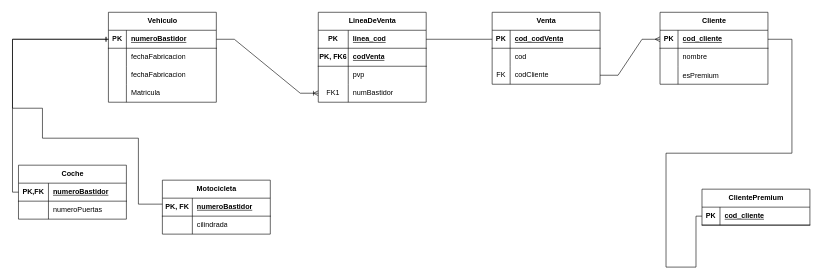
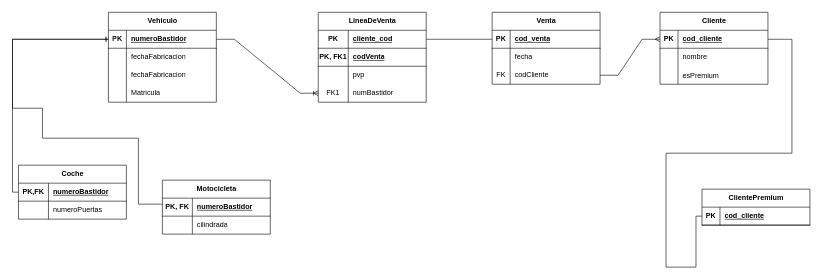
node "linea_cod": label "linea_cod" -> "cliente_cod"
node "cod_codVenta": label "cod_codVenta" -> "cod_venta"
node "PK, FK6": label "PK, FK6" -> "PK, FK1"
node "cod": label "cod" -> "fecha"
